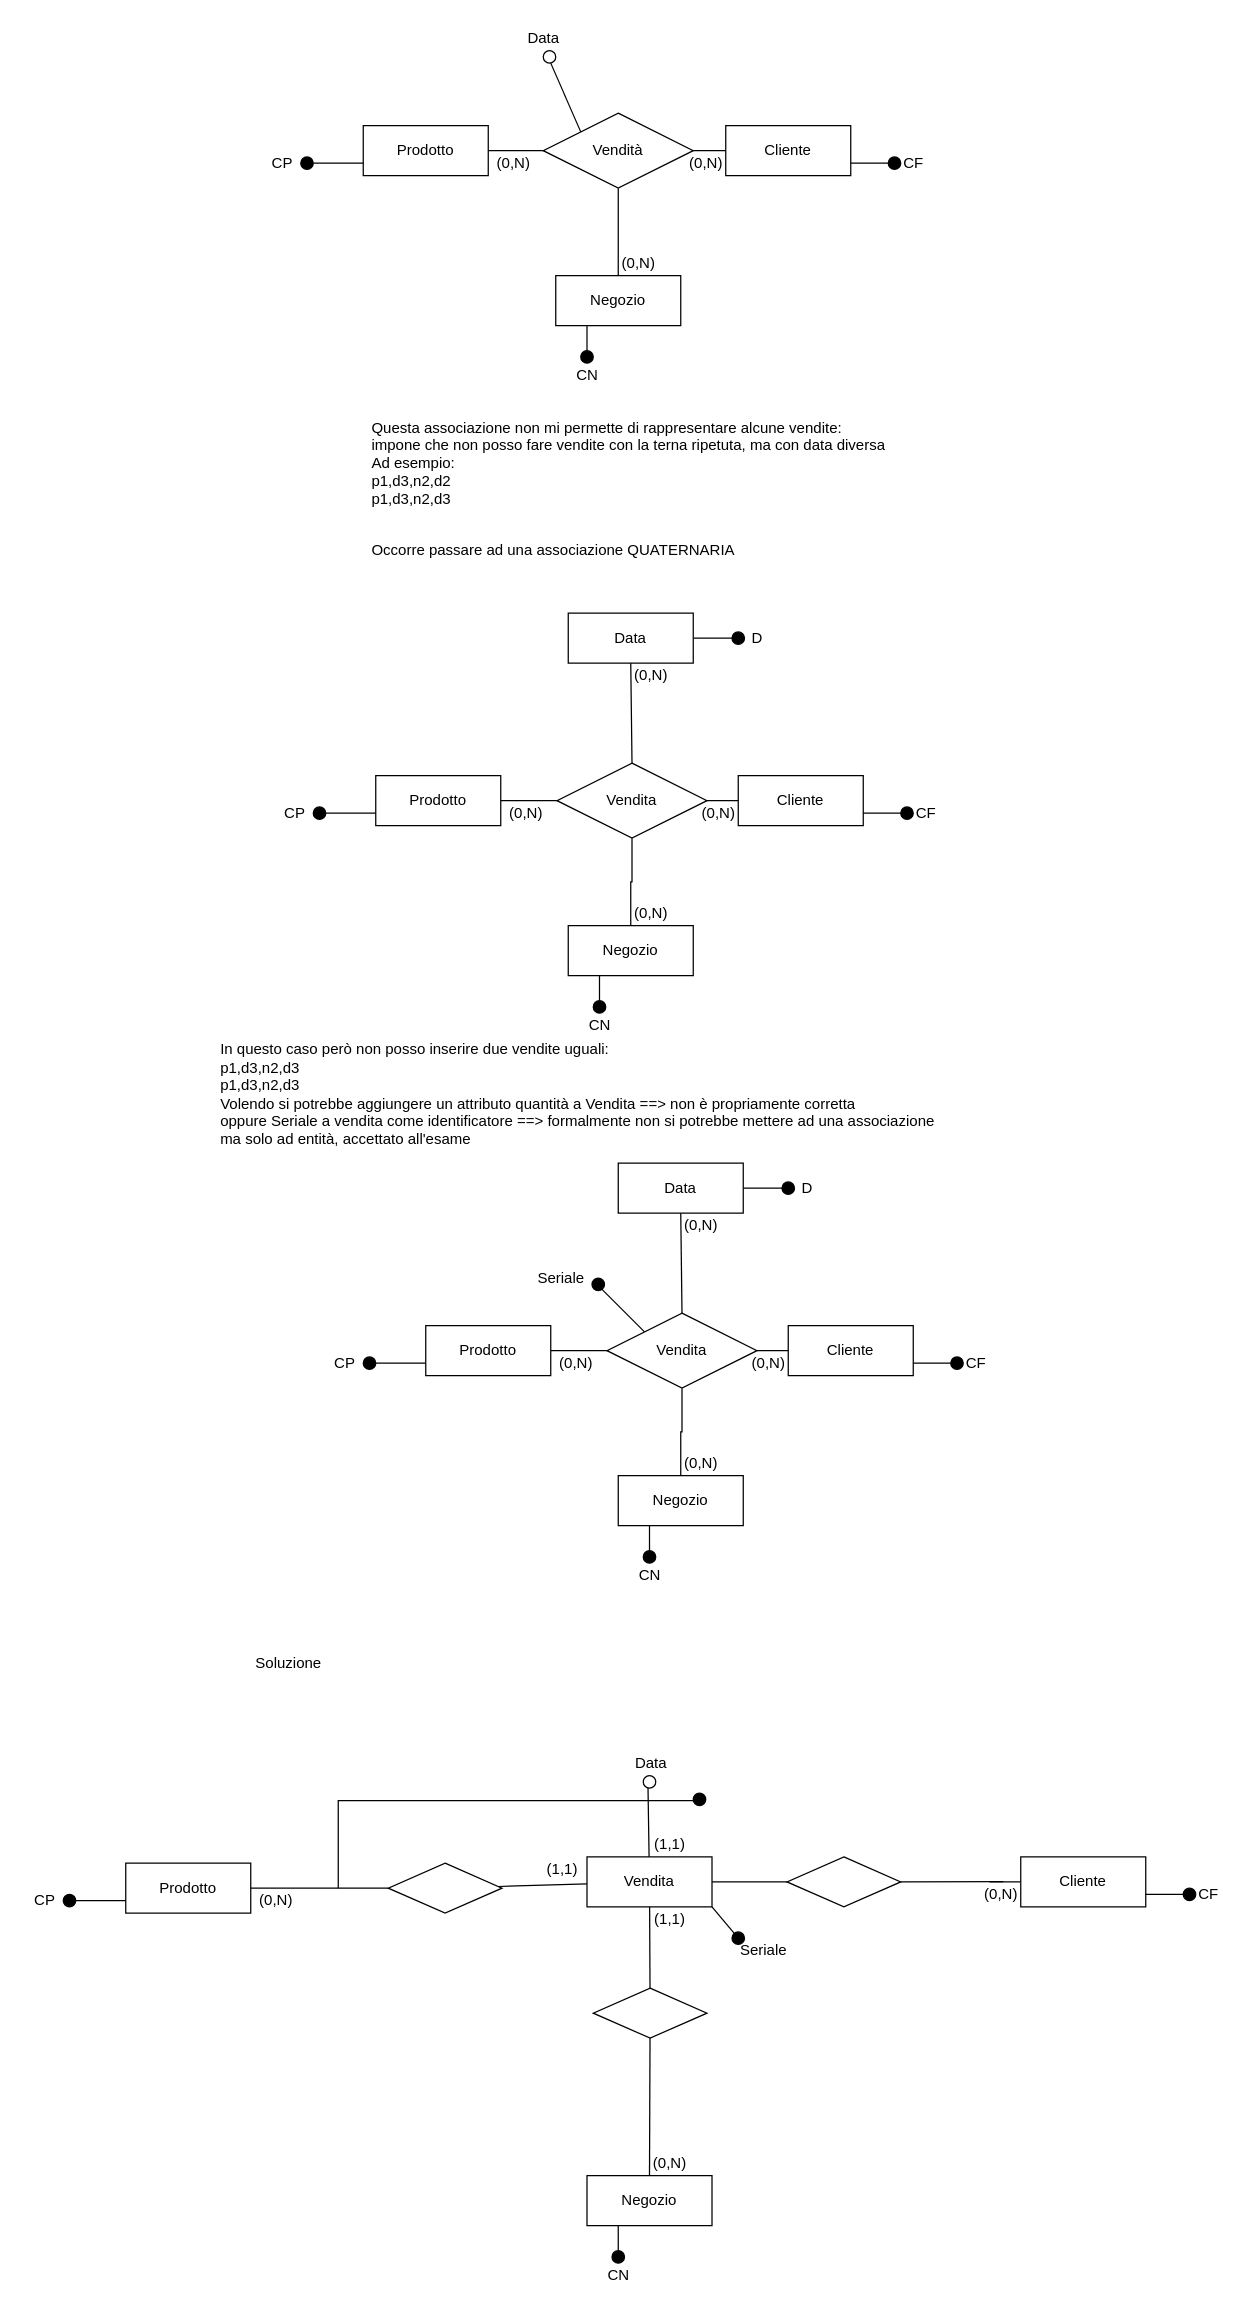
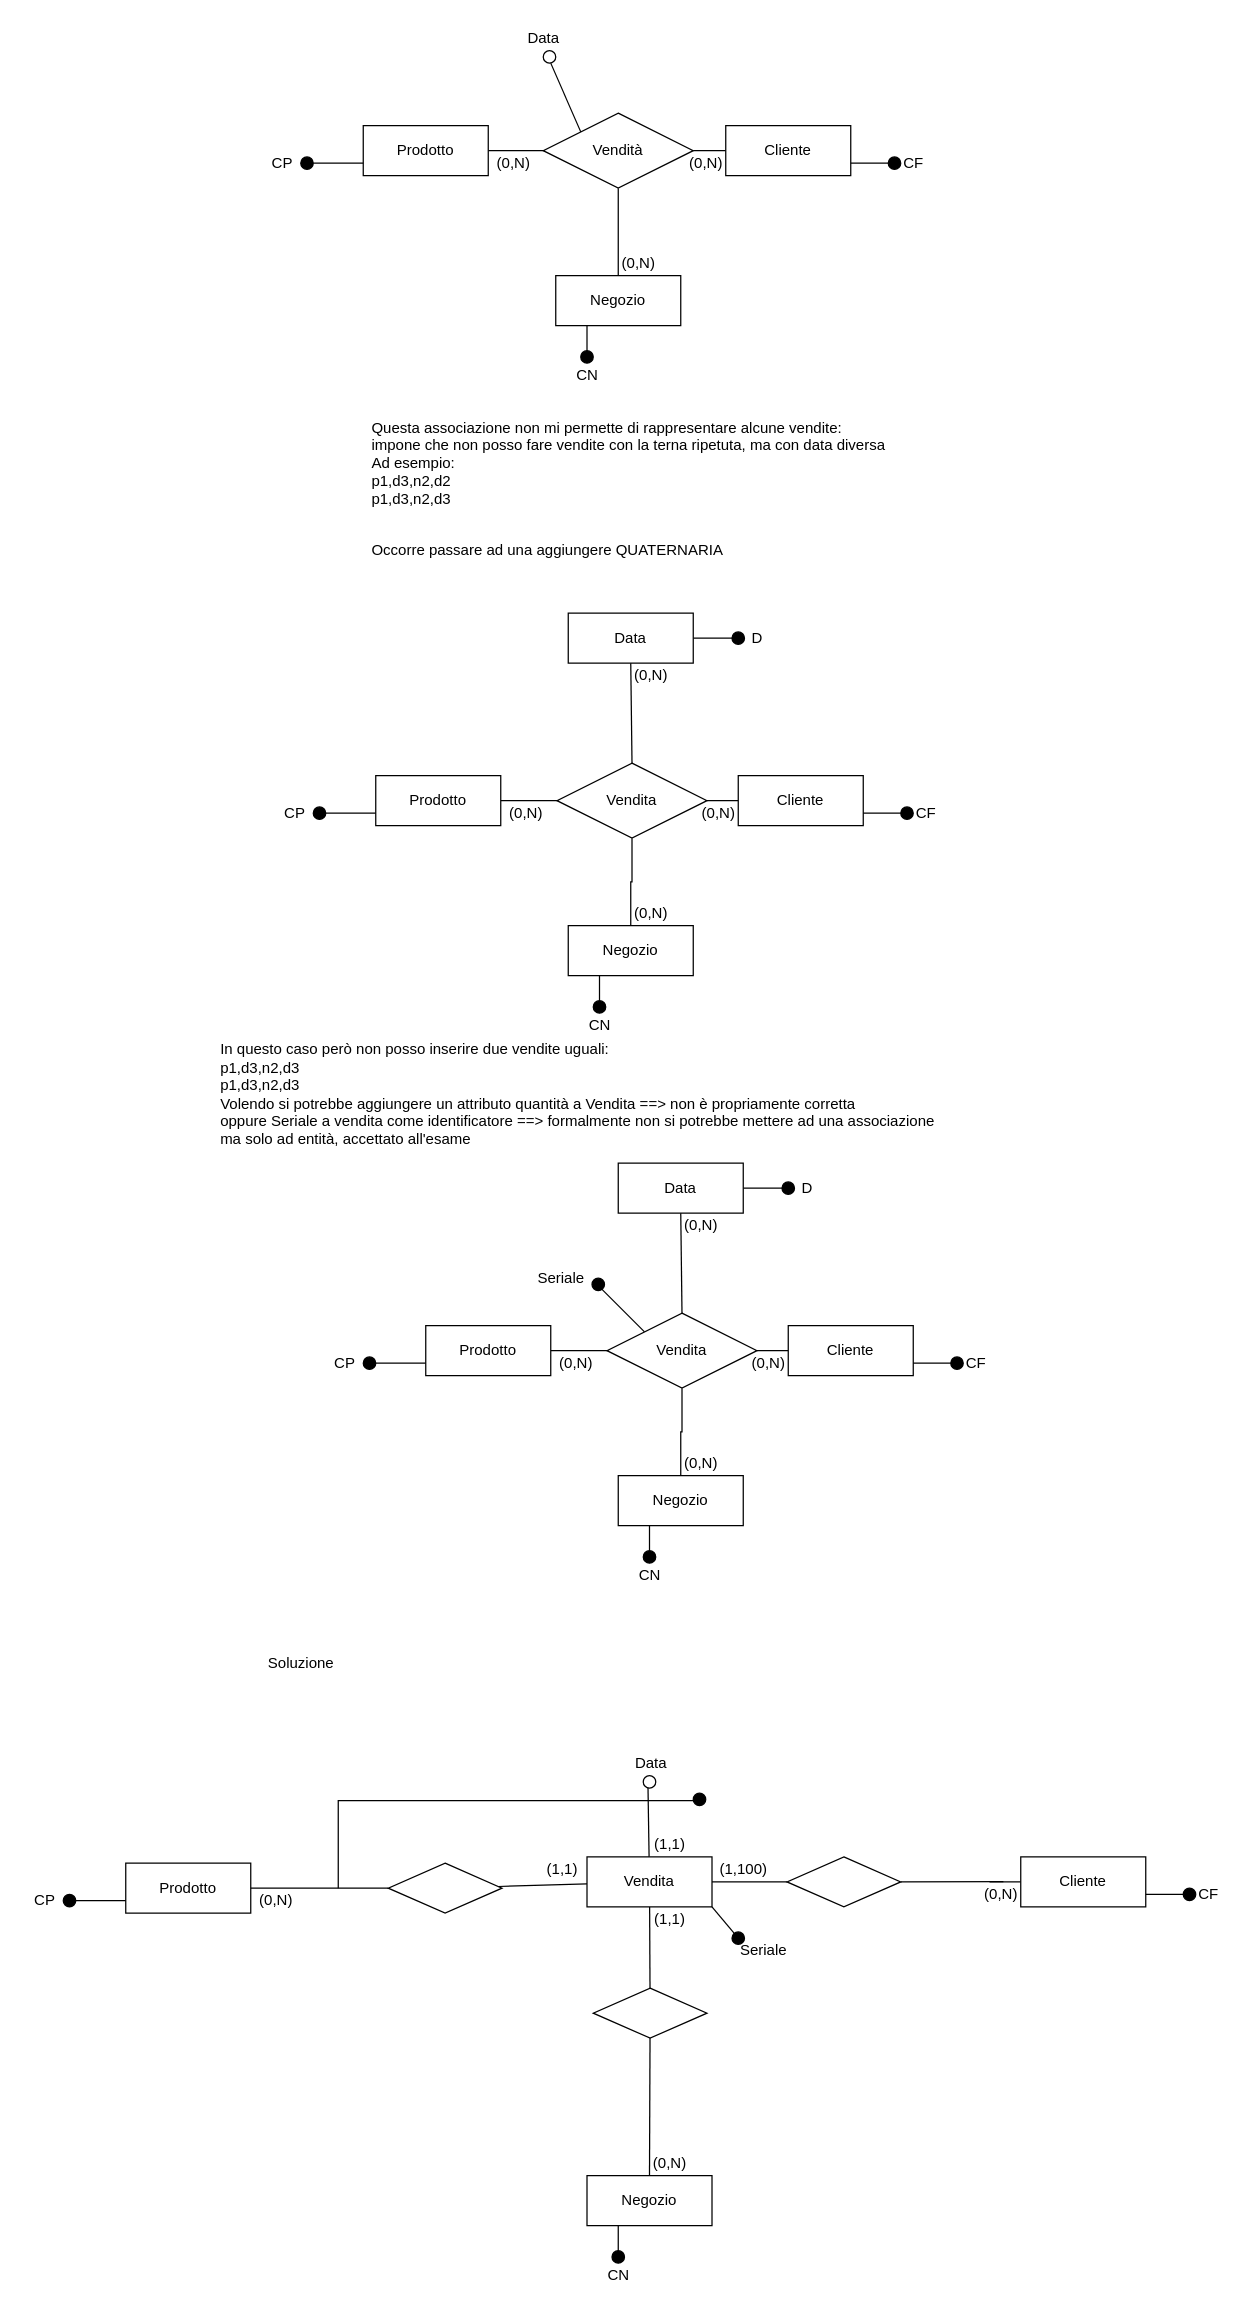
node "Occorre passare ad una associazione QUATERNARIA": label "Occorre passare ad una associazione QUATERNARIA" -> "Occorre passare ad una aggiungere QUATERNARIA"
node "Soluzione": moved (288, 1663) -> (301, 1663)
node "(1,100)": added
